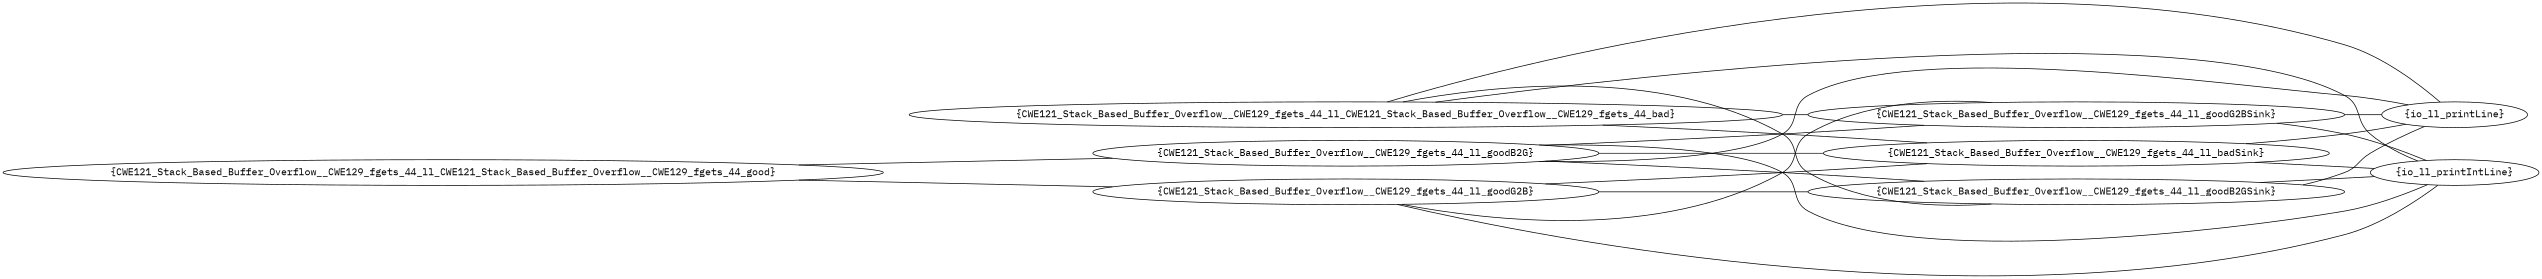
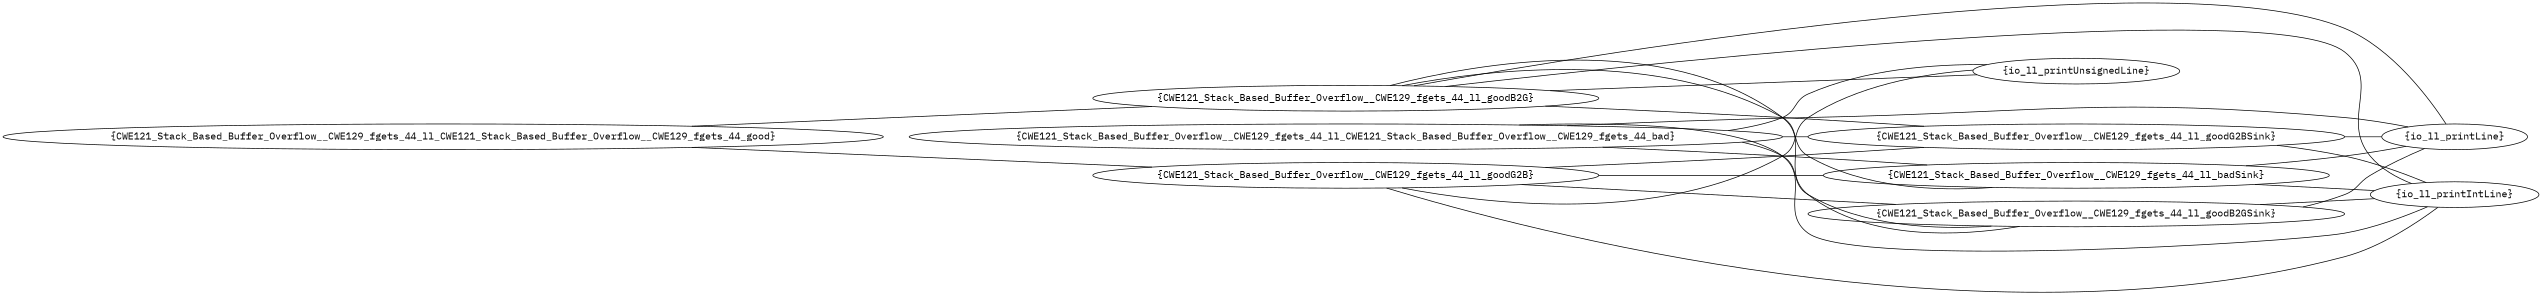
node "{io_ll_printUnsignedLine}": added
